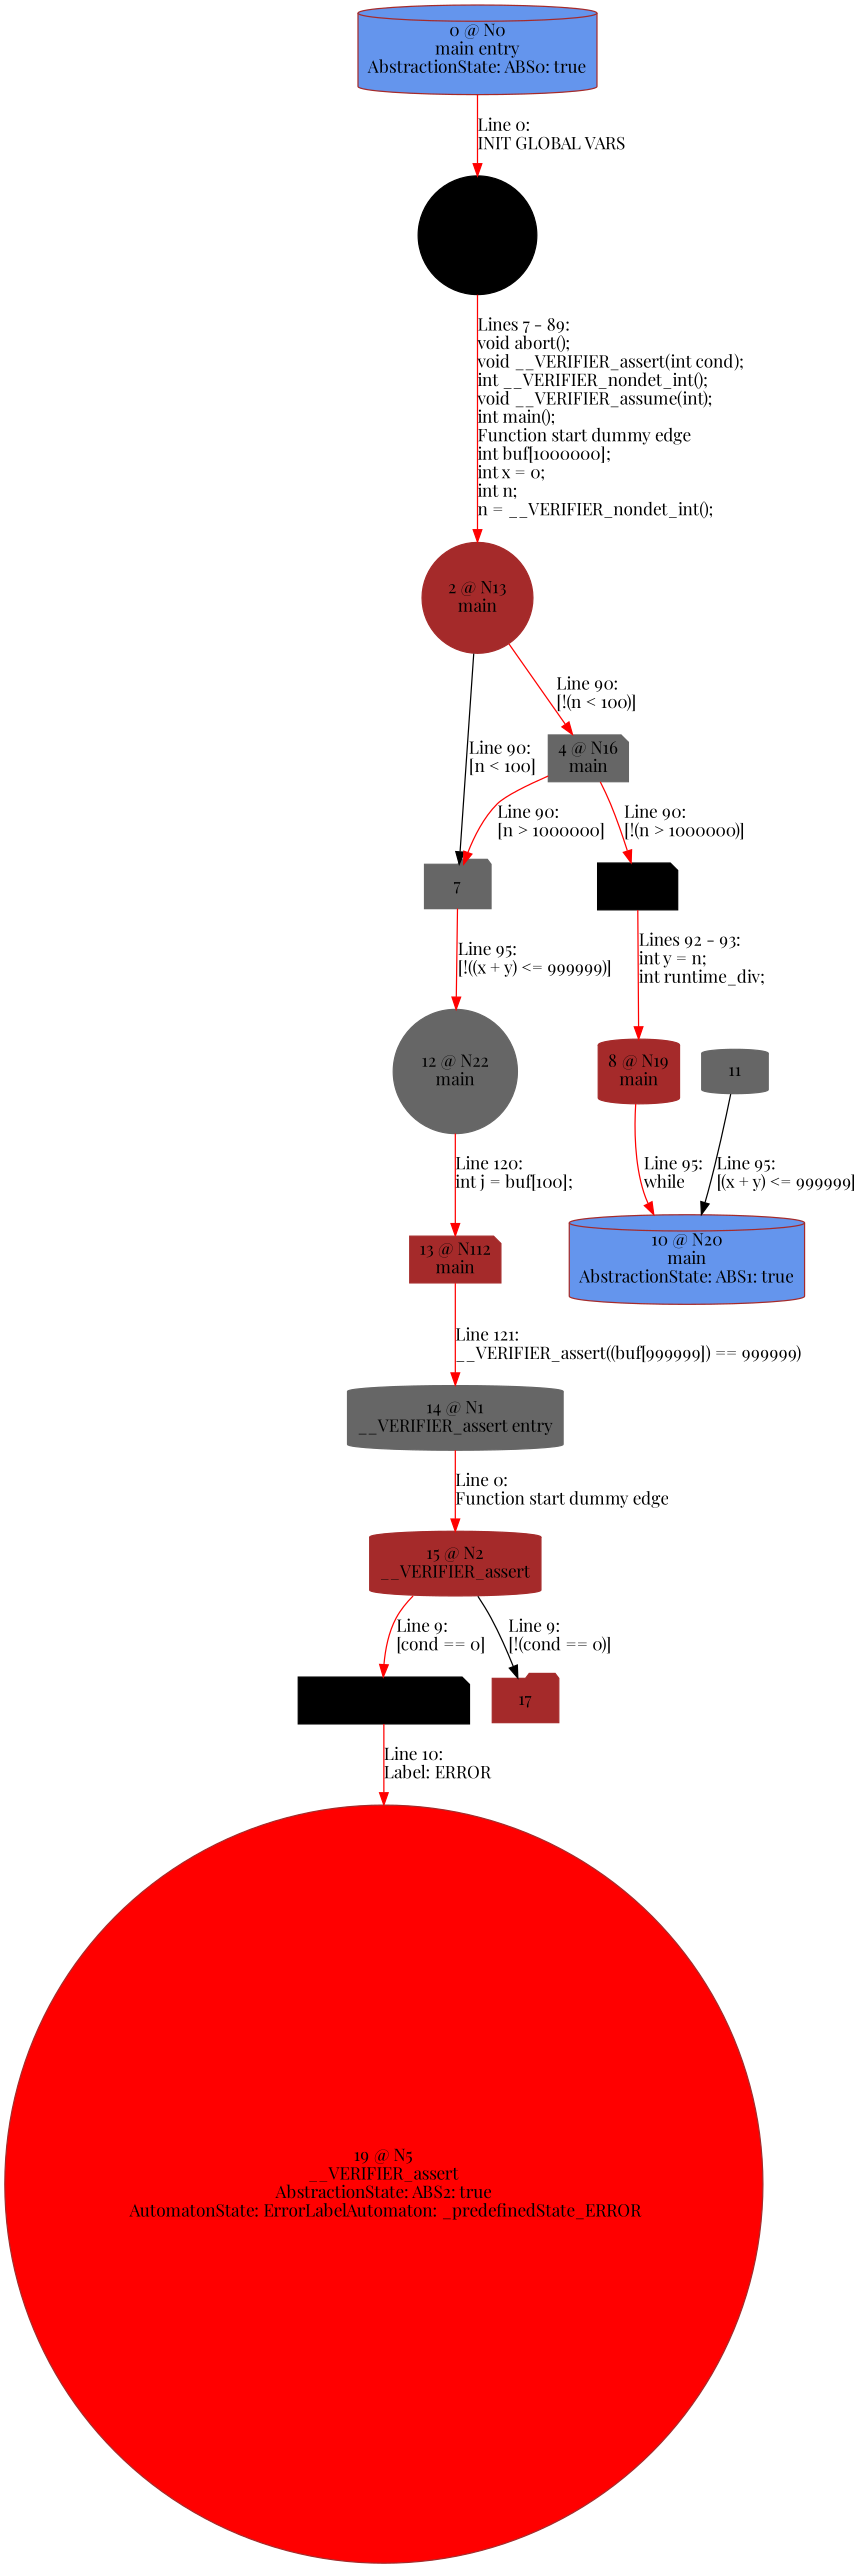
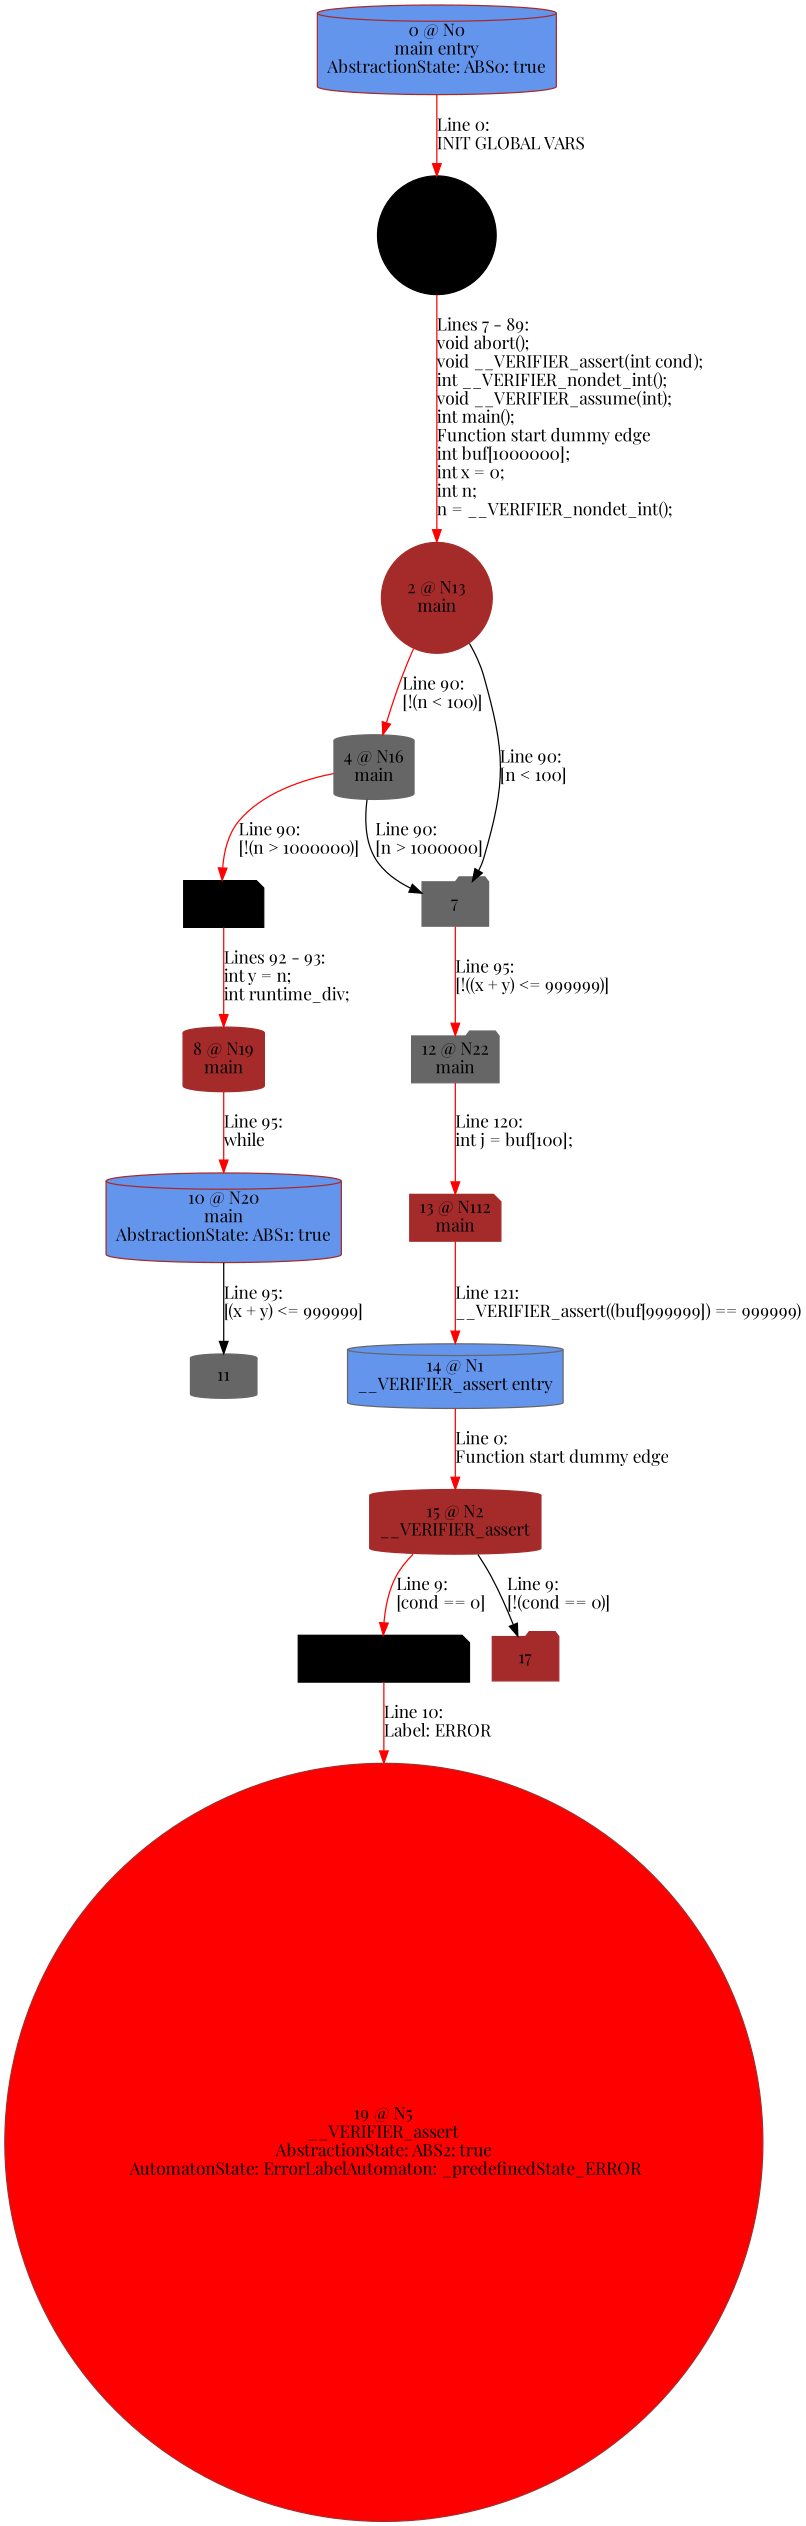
node "4 @ N16 main": shape note -> cylinder
edge "4 @ N16 main" -> "7": color red -> black
node "12 @ N22 main": shape circle -> folder
edge "11" -> "10 @ N20 main AbstractionState: ABS1: true": reversed
node "14 @ N1 __VERIFIER_assert entry": fillcolor gray40 -> cornflowerblue
